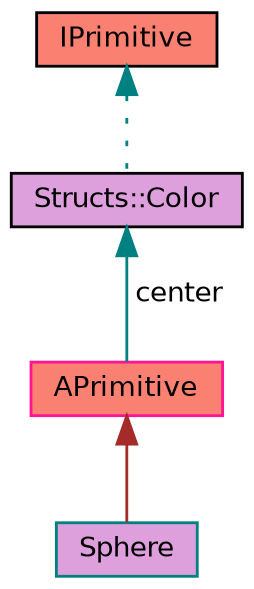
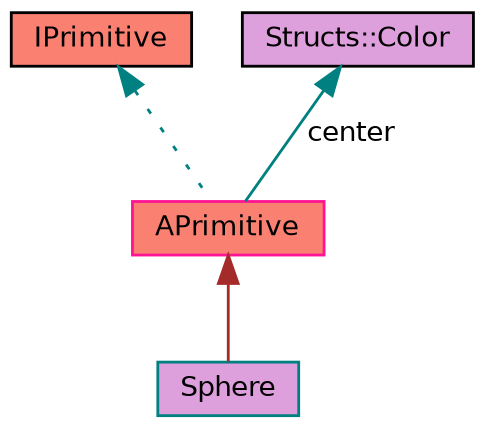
edge "Structs::Color" -> "IPrimitive": now "APrimitive" -> "IPrimitive"
